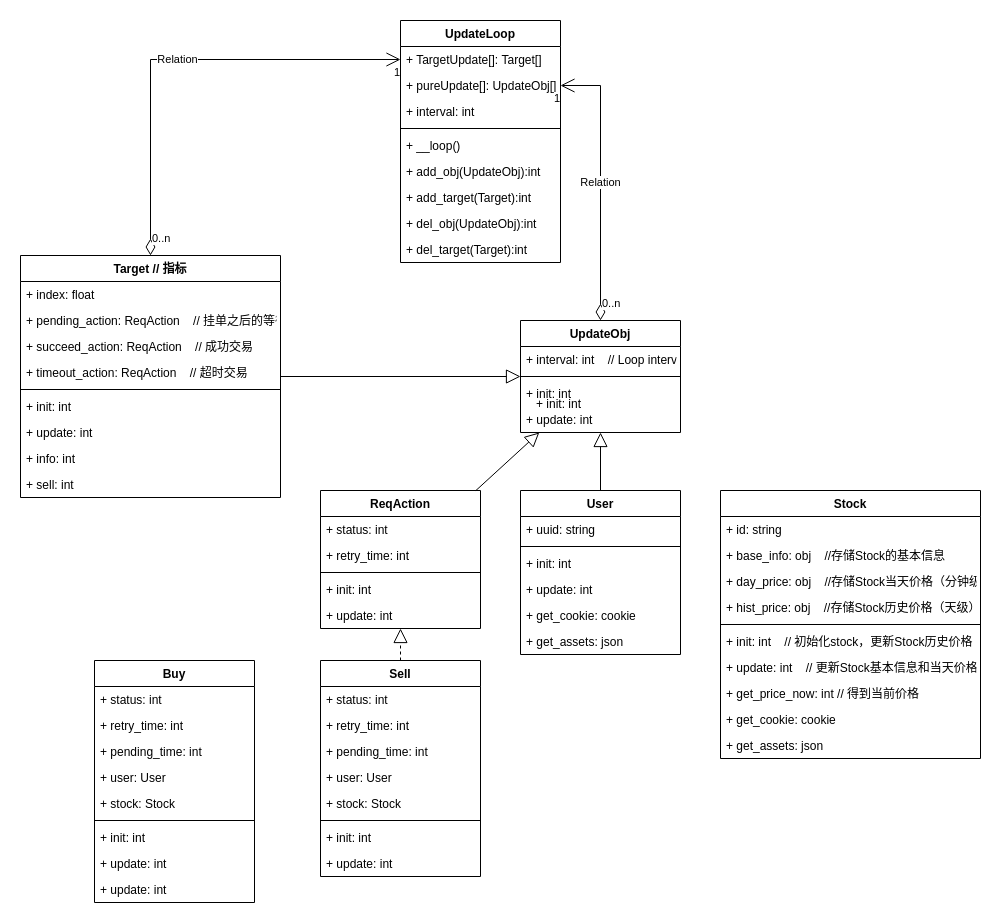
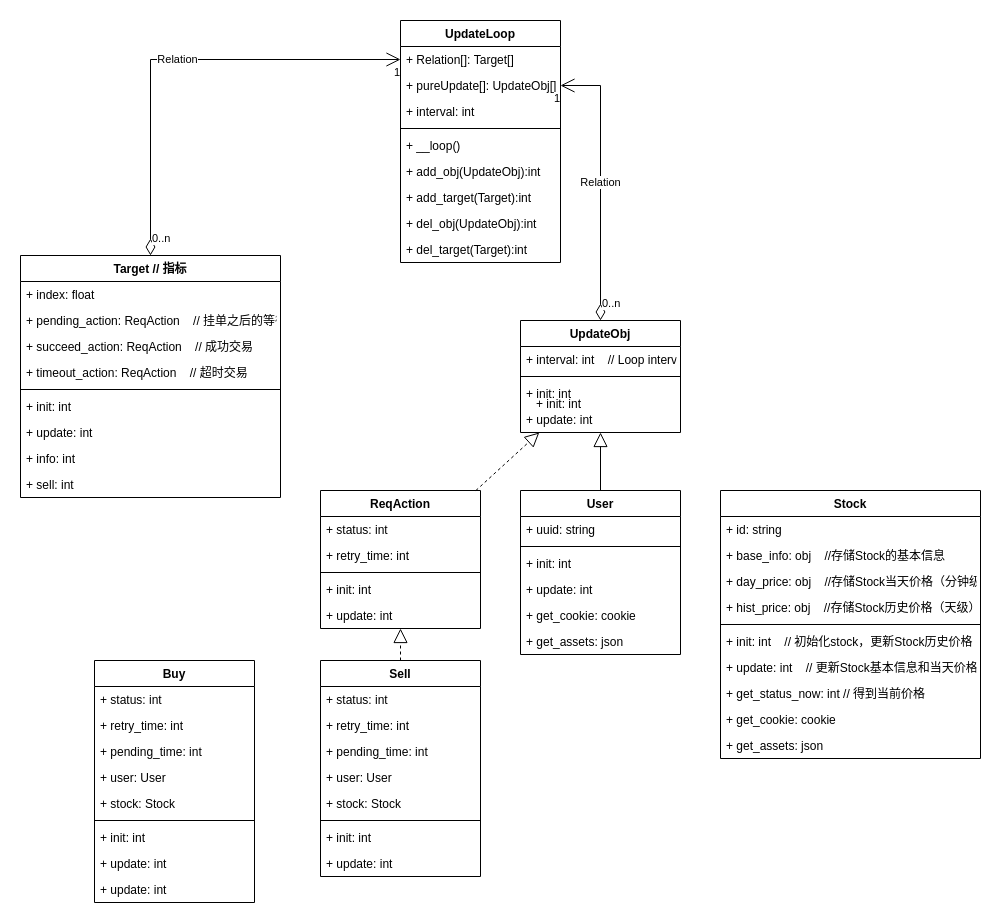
node "+ TargetUpdate[]: Target[]": label "+ TargetUpdate[]: Target[]" -> "+ Relation[]: Target[]"
edge "Target // 指标" -> "UpdateObj": removed
edge "ReqAction" -> "UpdateObj": style solid -> dashed
node "+ get_price_now: int // 得到当前价格": label "+ get_price_now: int // 得到当前价格" -> "+ get_status_now: int // 得到当前价格"
